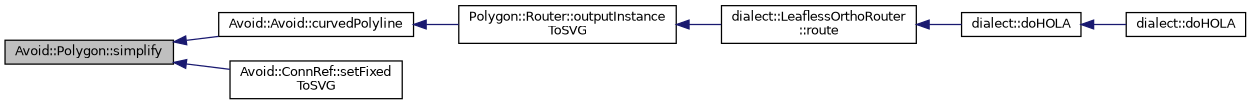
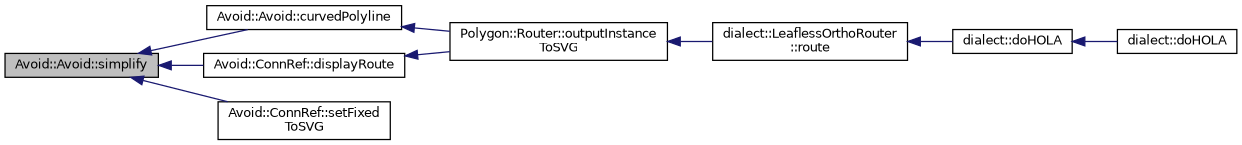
node "Avoid::Polygon::simplify": label "Avoid::Polygon::simplify" -> "Avoid::Avoid::simplify"
node "Avoid::ConnRef::displayRoute": added
